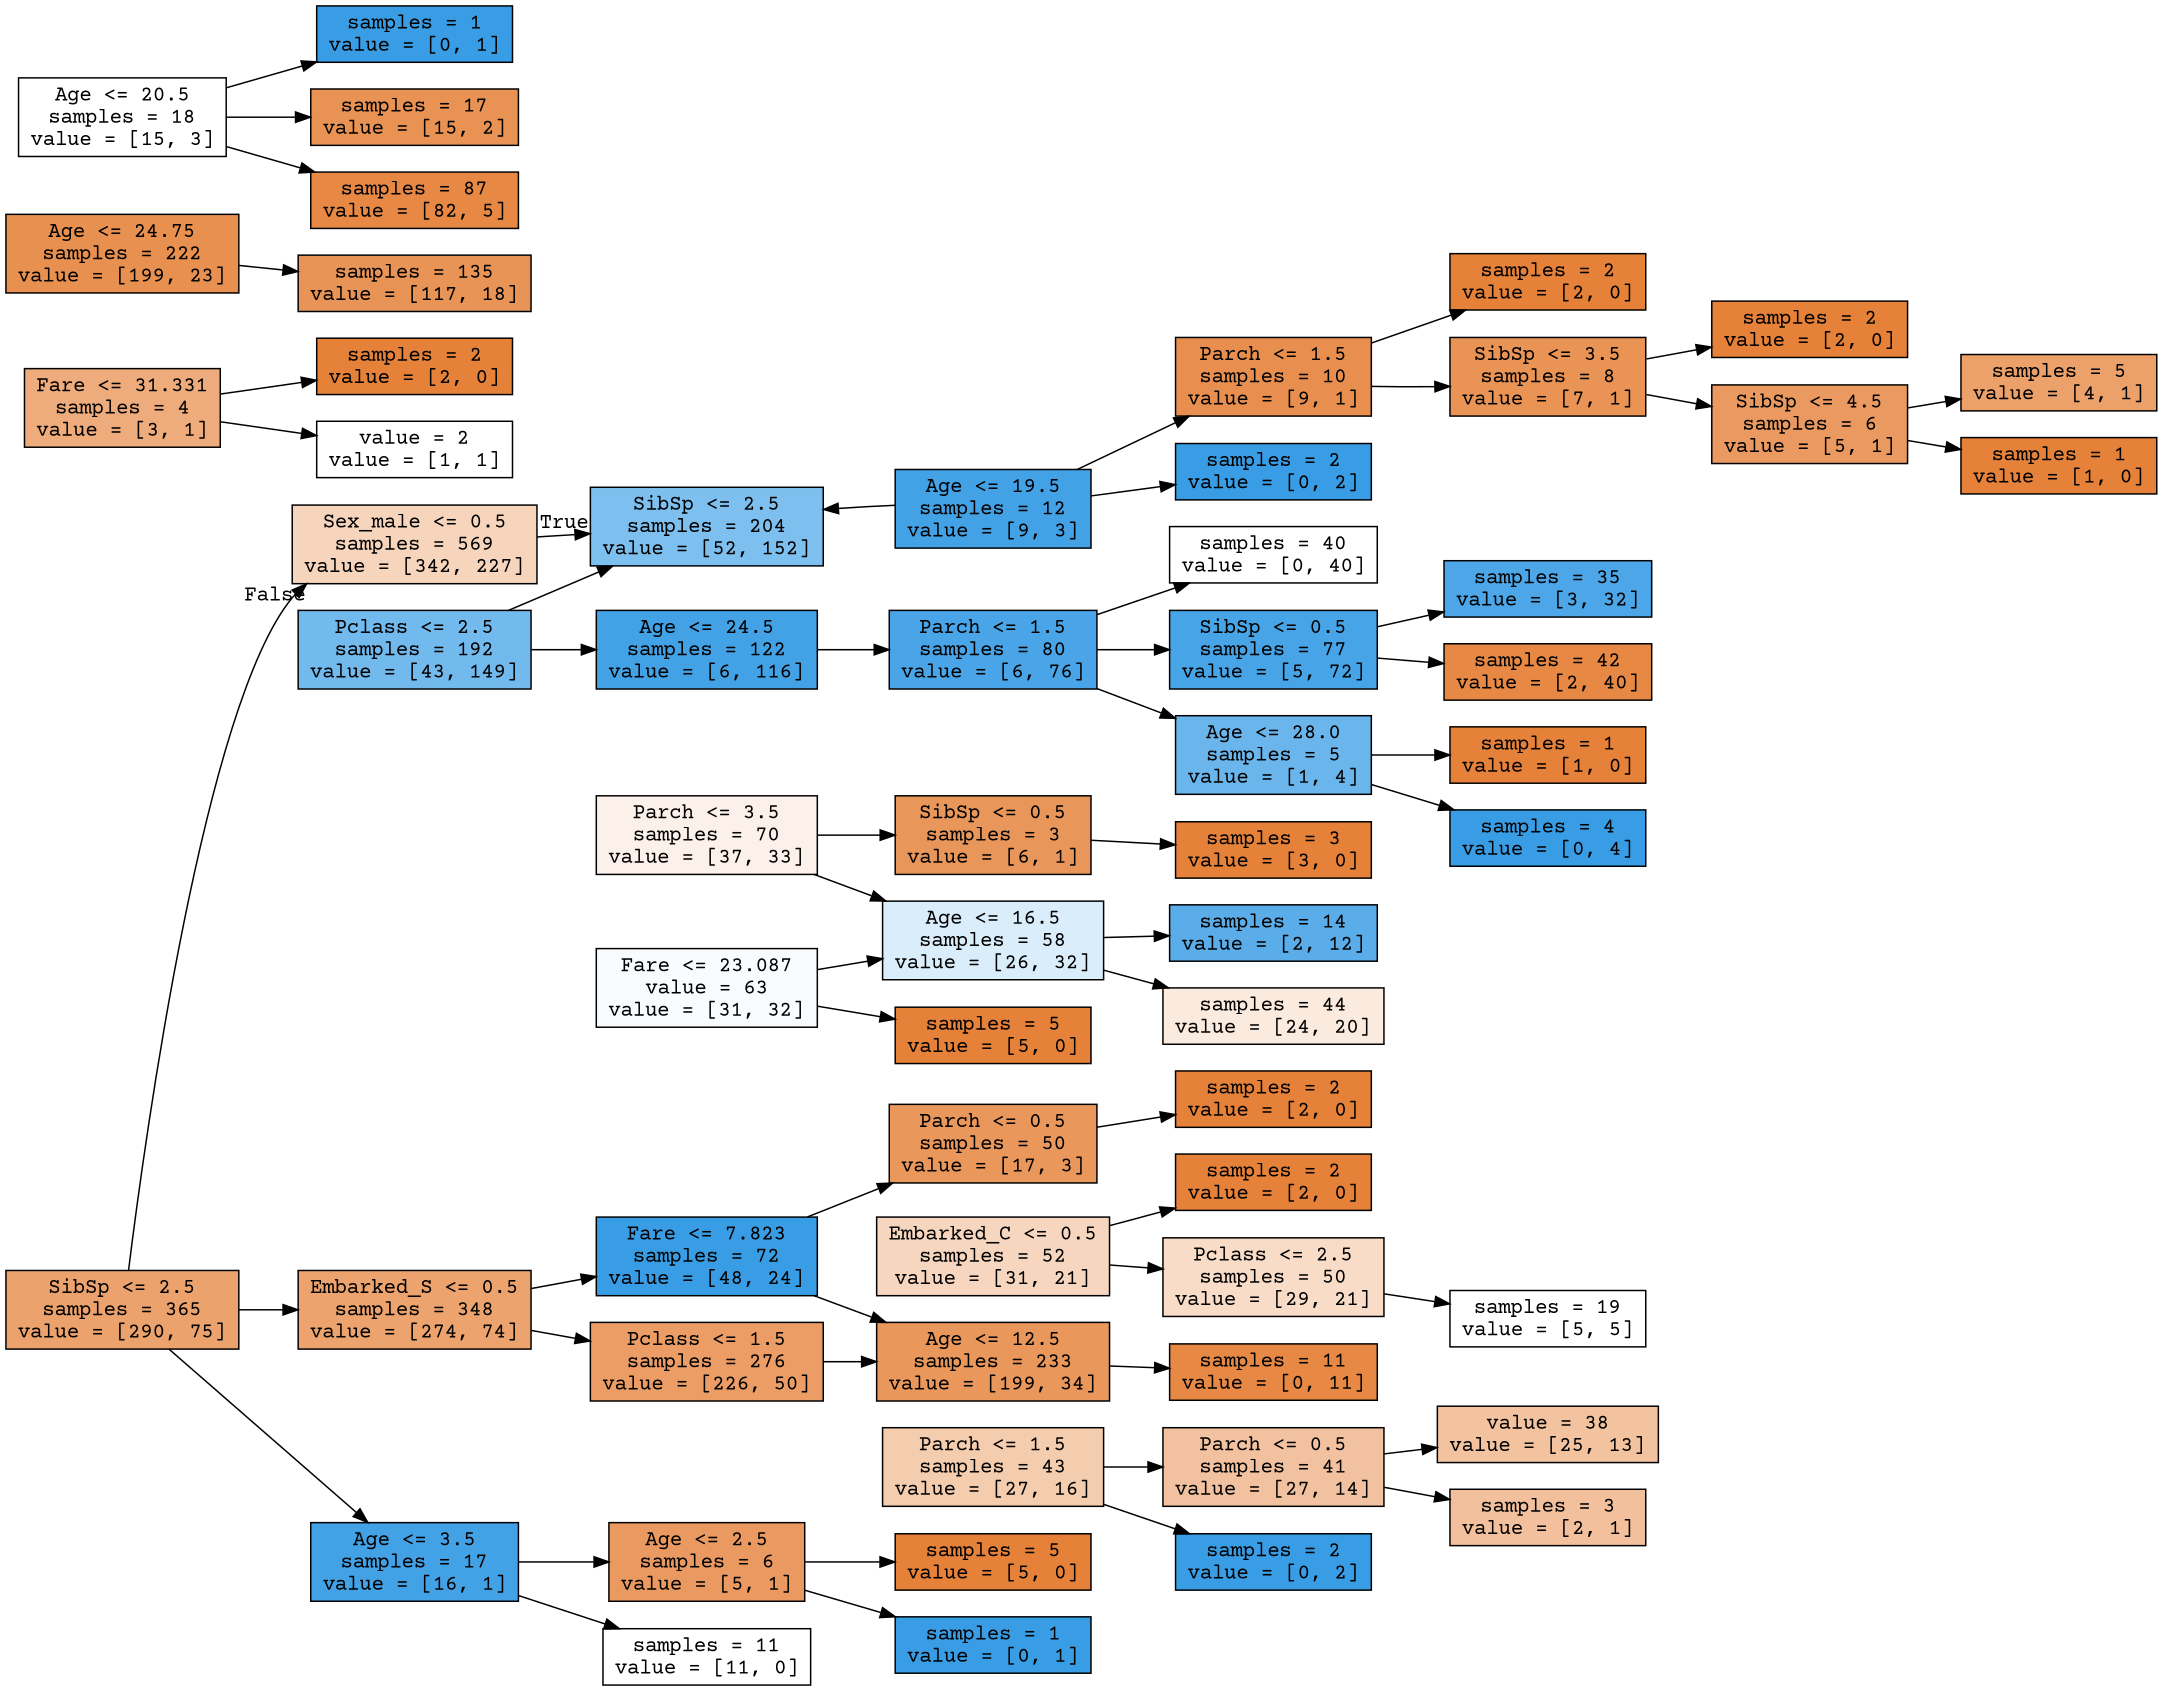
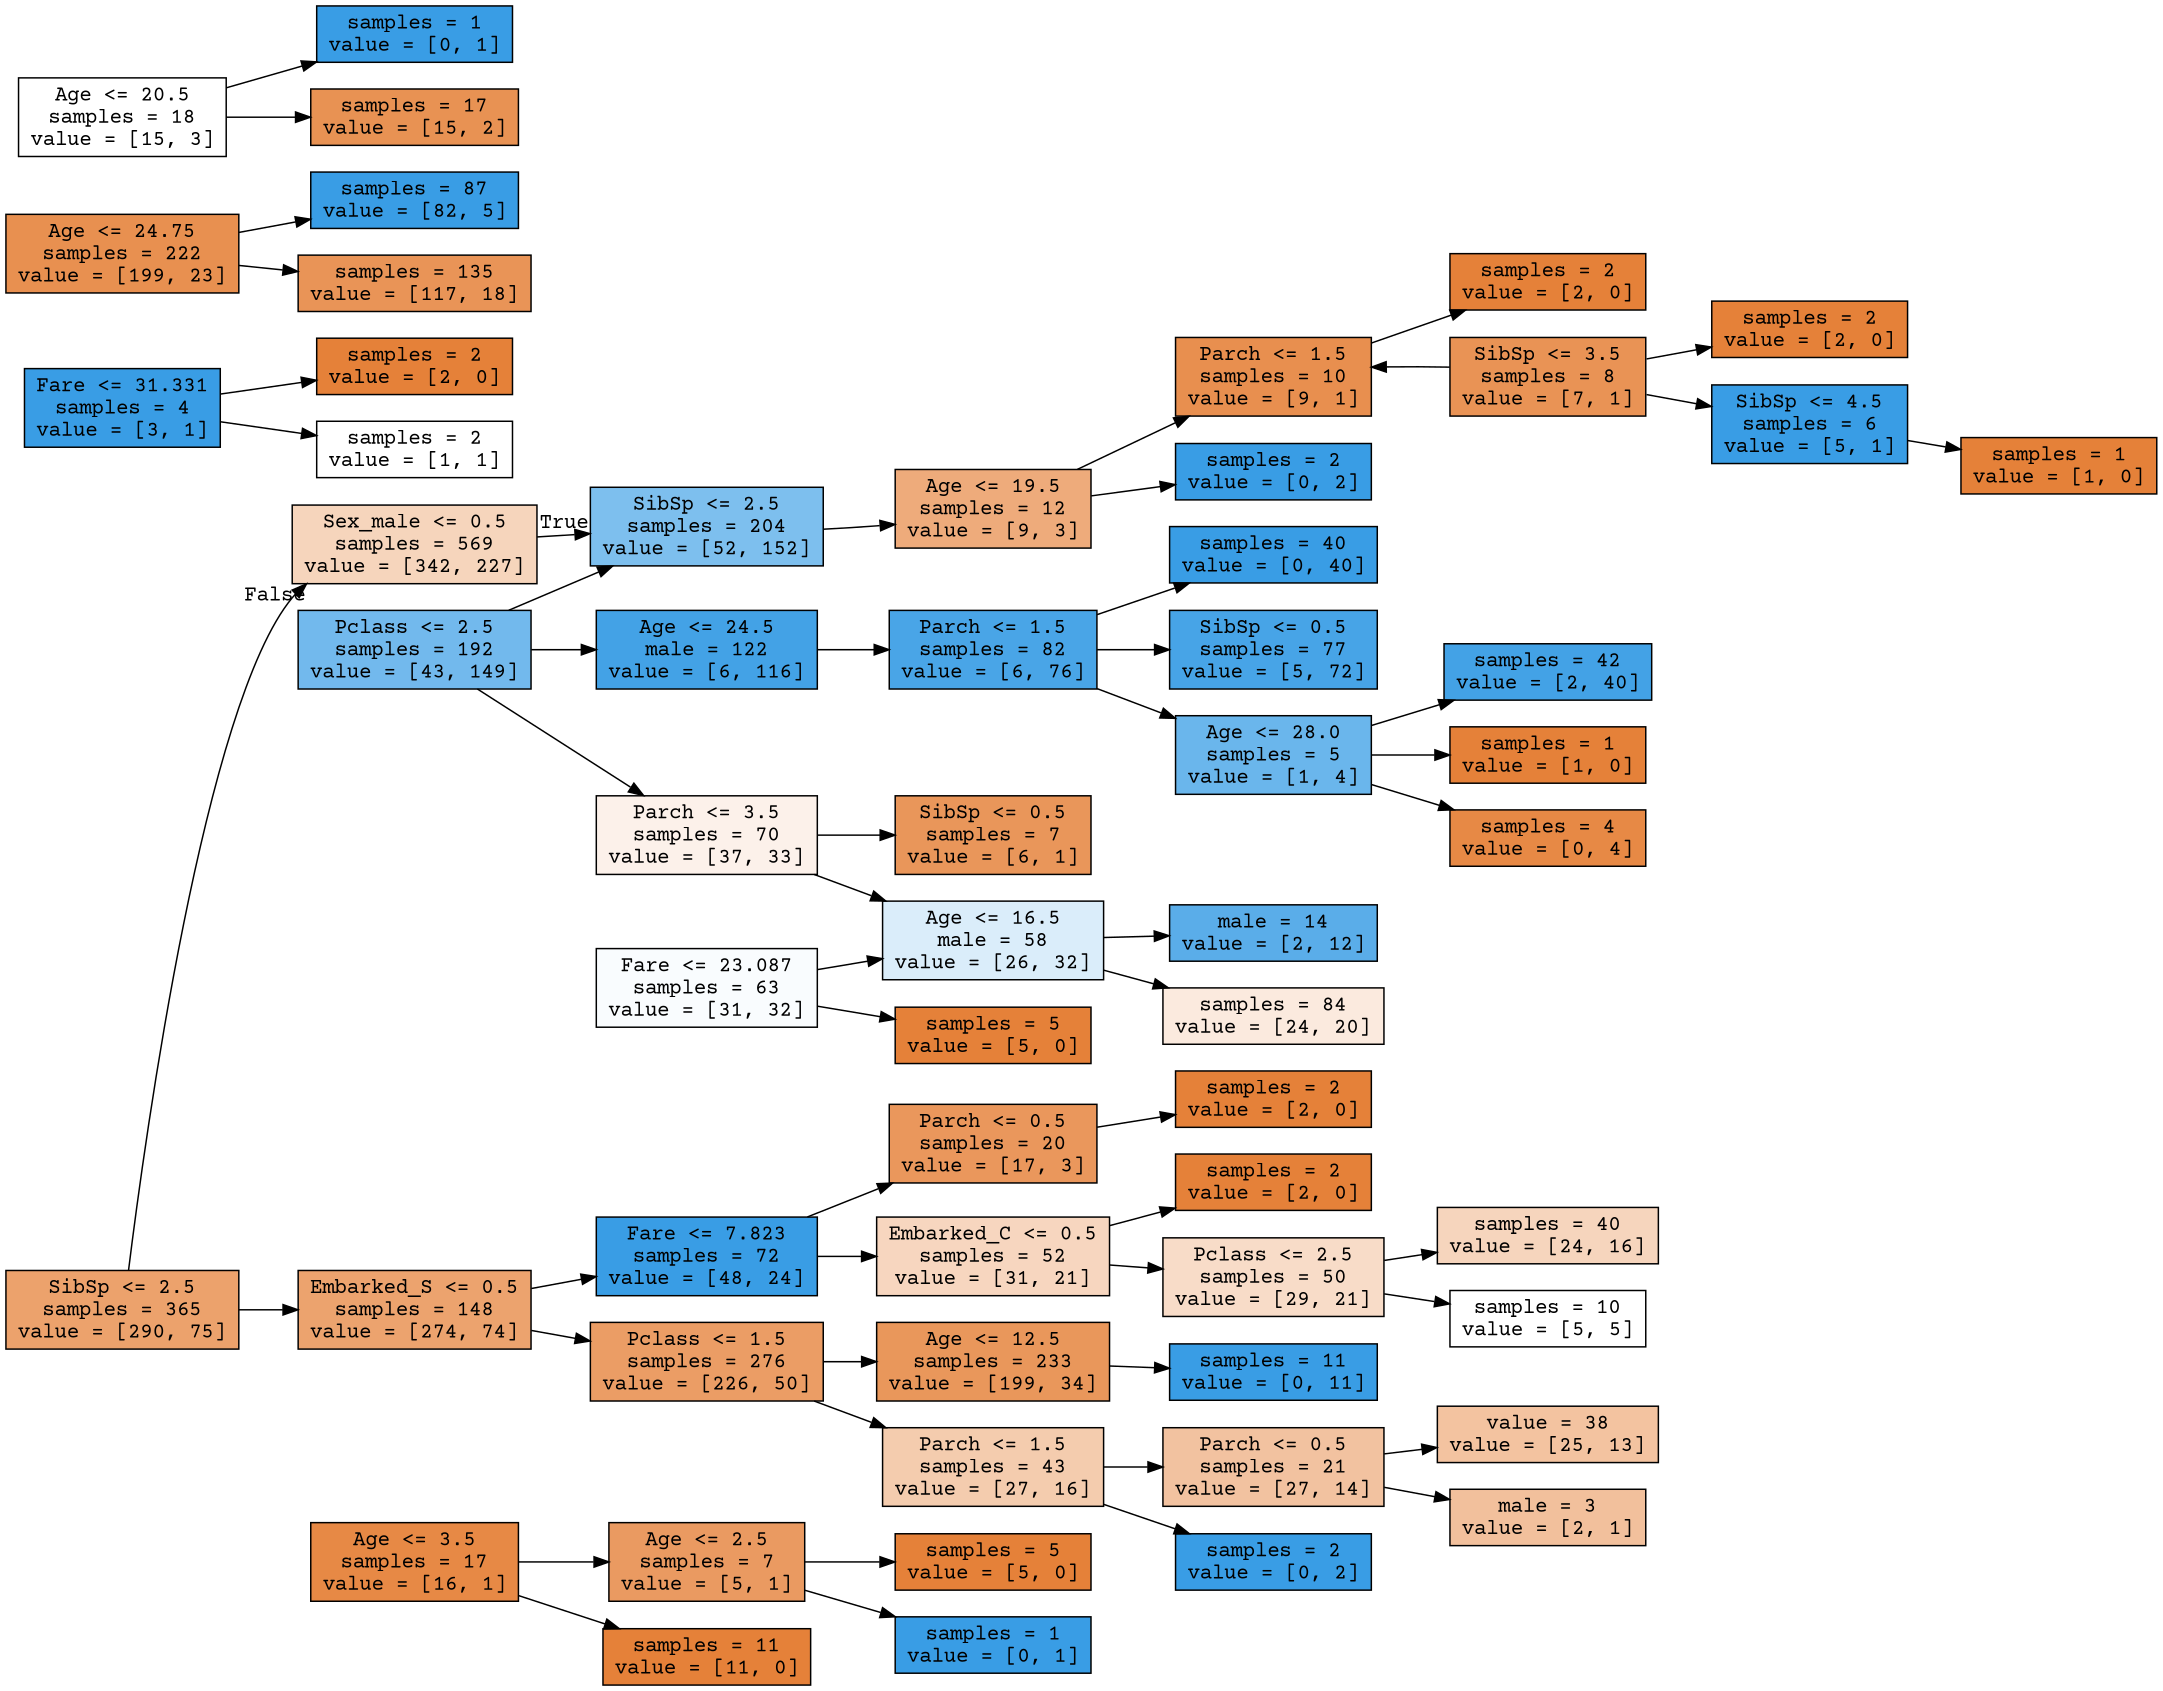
edge "Age <= 20.5 samples = 18 value = [15, 3]" -> "samples = 87 value = [82, 5]": now "Age <= 24.75 samples = 222 value = [199, 23]" -> "samples = 87 value = [82, 5]"
node "samples = 87 value = [82, 5]": fillcolor #e78945 -> #399de5
node "samples = 5 value = [4, 1]": removed
edge "Parch <= 1.5 samples = 10 value = [9, 1]" -> "SibSp <= 3.5 samples = 8 value = [7, 1]": reversed
node "Fare <= 31.331 samples = 4 value = [3, 1]": fillcolor #eeab7b -> #399de5
node "SibSp <= 4.5 samples = 6 value = [5, 1]": fillcolor #ea9a61 -> #399de5
node "value = 2 value = [1, 1]": label "value = 2 value = [1, 1]" -> "samples = 2 value = [1, 1]"
edge "Age <= 19.5 samples = 12 value = [9, 3]" -> "SibSp <= 2.5 samples = 204 value = [52, 152]": reversed
node "Age <= 19.5 samples = 12 value = [9, 3]": fillcolor #43a2e6 -> #eeab7b
node "samples = 40 value = [0, 40]": fillcolor #ffffff -> #399de5
node "samples = 35 value = [3, 32]": removed
node "Age <= 24.5 samples = 122 value = [6, 116]": label "Age <= 24.5 samples = 122 value = [6, 116]" -> "Age <= 24.5 male = 122 value = [6, 116]"
node "Parch <= 1.5 samples = 80 value = [6, 76]": label "Parch <= 1.5 samples = 80 value = [6, 76]" -> "Parch <= 1.5 samples = 82 value = [6, 76]"
edge "SibSp <= 0.5 samples = 77 value = [5, 72]" -> "samples = 42 value = [2, 40]": now "Age <= 28.0 samples = 5 value = [1, 4]" -> "samples = 42 value = [2, 40]"
node "samples = 42 value = [2, 40]": fillcolor #e78945 -> #43a2e6
edge "Pclass <= 2.5 samples = 192 value = [43, 149]" -> "Parch <= 3.5 samples = 70 value = [37, 33]": added
node "SibSp <= 0.5 samples = 3 value = [6, 1]": label "SibSp <= 0.5 samples = 3 value = [6, 1]" -> "SibSp <= 0.5 samples = 7 value = [6, 1]"
node "samples = 4 value = [0, 4]": fillcolor #399de5 -> #e78945
node "samples = 3 value = [3, 0]": removed
node "samples = 14 value = [2, 12]": label "samples = 14 value = [2, 12]" -> "male = 14 value = [2, 12]"
node "Age <= 16.5 samples = 58 value = [26, 32]": label "Age <= 16.5 samples = 58 value = [26, 32]" -> "Age <= 16.5 male = 58 value = [26, 32]"
node "Fare <= 23.087 value = 63 value = [31, 32]": label "Fare <= 23.087 value = 63 value = [31, 32]" -> "Fare <= 23.087 samples = 63 value = [31, 32]"
node "samples = 44 value = [24, 20]": label "samples = 44 value = [24, 20]" -> "samples = 84 value = [24, 20]"
node "Parch <= 0.5 samples = 50 value = [17, 3]": label "Parch <= 0.5 samples = 50 value = [17, 3]" -> "Parch <= 0.5 samples = 20 value = [17, 3]"
node "samples = 40 value = [24, 16]": added
edge "Fare <= 7.823 samples = 72 value = [48, 24]" -> "Age <= 12.5 samples = 233 value = [199, 34]": now "Fare <= 7.823 samples = 72 value = [48, 24]" -> "Embarked_C <= 0.5 samples = 52 value = [31, 21]"
node "Embarked_S <= 0.5 samples = 348 value = [274, 74]": label "Embarked_S <= 0.5 samples = 348 value = [274, 74]" -> "Embarked_S <= 0.5 samples = 148 value = [274, 74]"
node "samples = 19 value = [5, 5]": label "samples = 19 value = [5, 5]" -> "samples = 10 value = [5, 5]"
node "samples = 11 value = [0, 11]": fillcolor #e78945 -> #399de5
edge "Pclass <= 1.5 samples = 276 value = [226, 50]" -> "Parch <= 1.5 samples = 43 value = [27, 16]": added
edge "SibSp <= 2.5 samples = 365 value = [290, 75]" -> "Age <= 3.5 samples = 17 value = [16, 1]": removed
node "Parch <= 0.5 samples = 41 value = [27, 14]": label "Parch <= 0.5 samples = 41 value = [27, 14]" -> "Parch <= 0.5 samples = 21 value = [27, 14]"
node "samples = 3 value = [2, 1]": label "samples = 3 value = [2, 1]" -> "male = 3 value = [2, 1]"
node "Age <= 3.5 samples = 17 value = [16, 1]": fillcolor #43a2e6 -> #e78945
node "Age <= 2.5 samples = 6 value = [5, 1]": label "Age <= 2.5 samples = 6 value = [5, 1]" -> "Age <= 2.5 samples = 7 value = [5, 1]"
node "samples = 11 value = [11, 0]": fillcolor #ffffff -> #e58139
